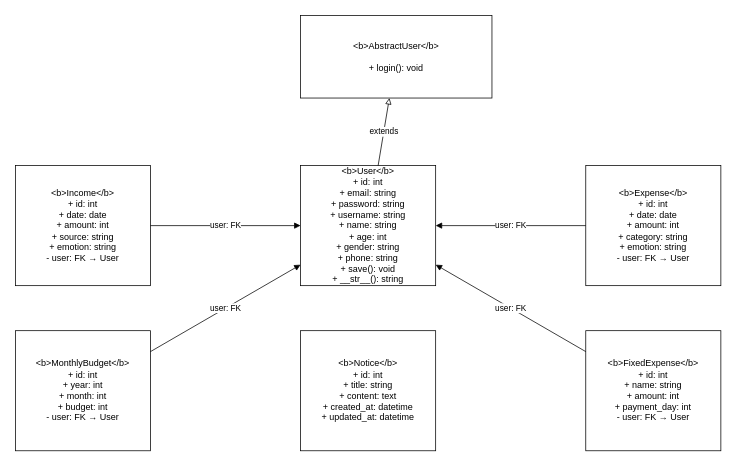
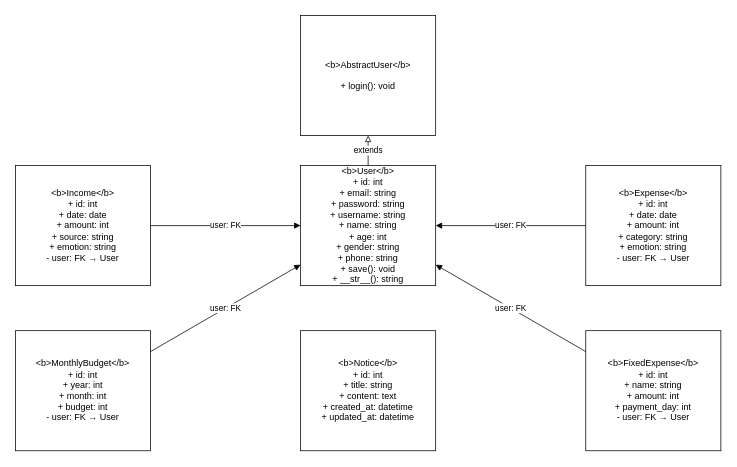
node "<b>AbstractUser</b> + login(): void": size 191x83 -> 135x120
